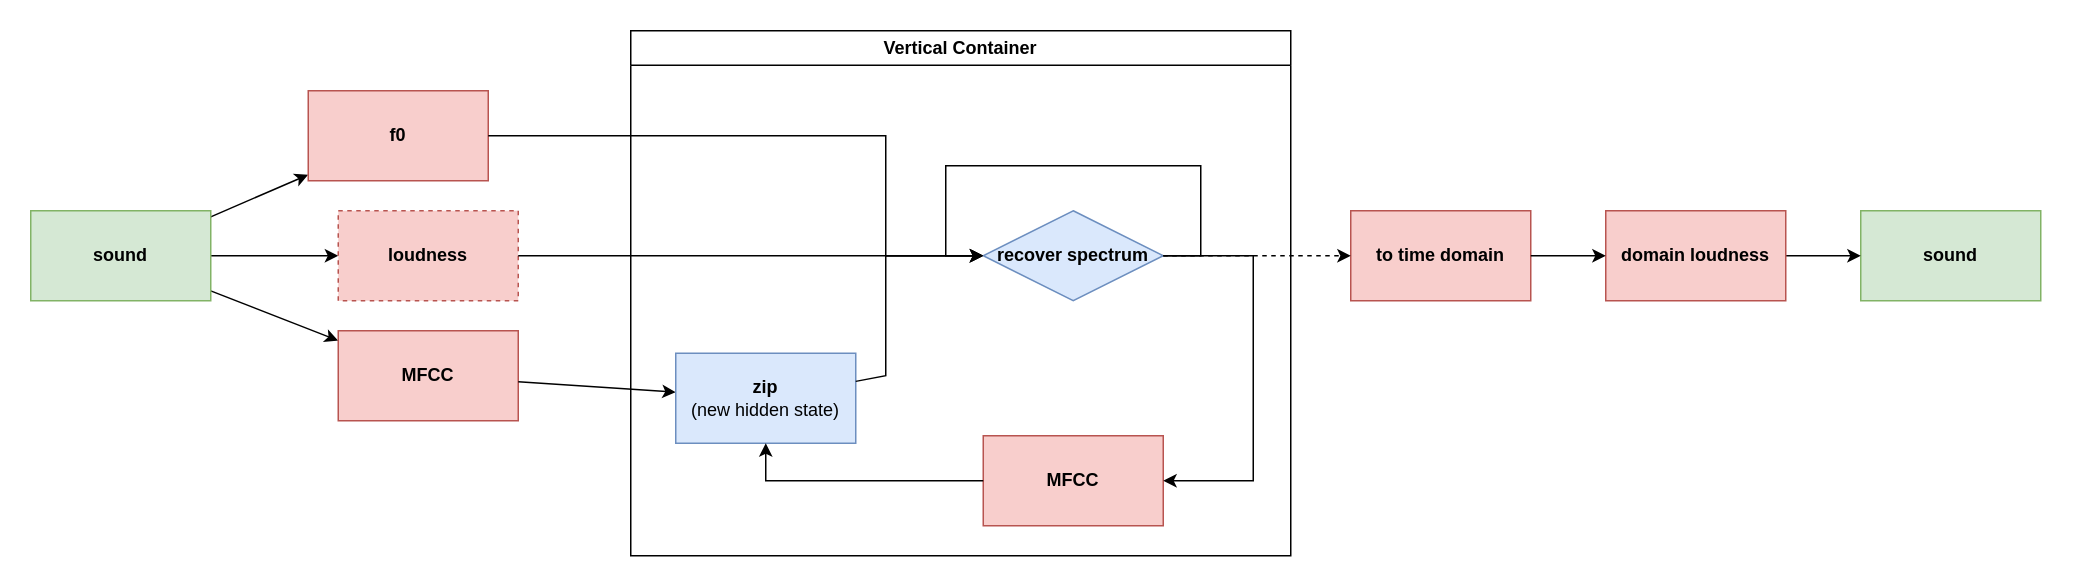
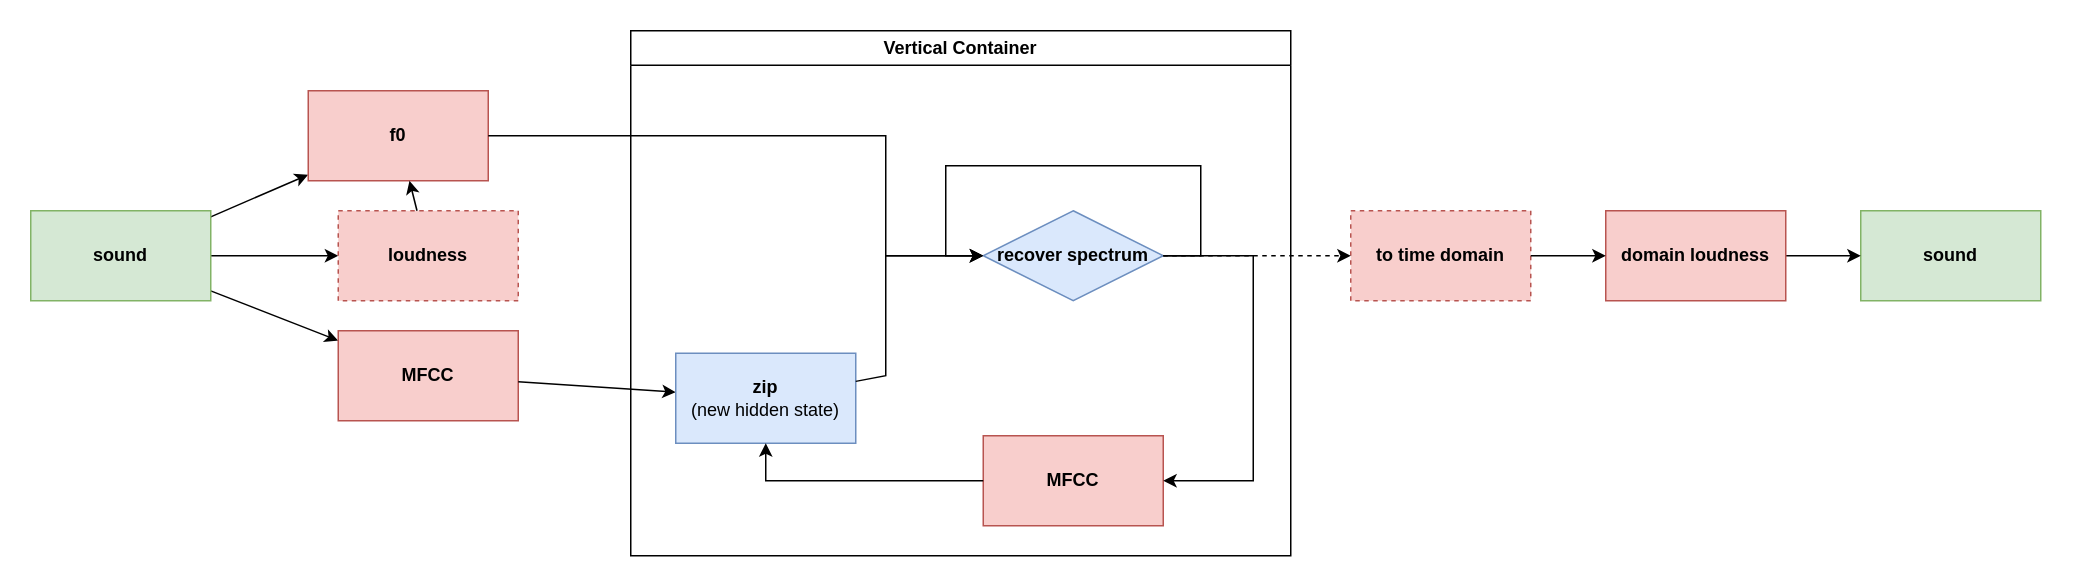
edge "loudness" -> "recover spectrum": now "loudness" -> "f0"
node "to time domain": style solid -> dashed
edge "zip (new hidden state)" -> "recover spectrum": arrowhead open -> classic
